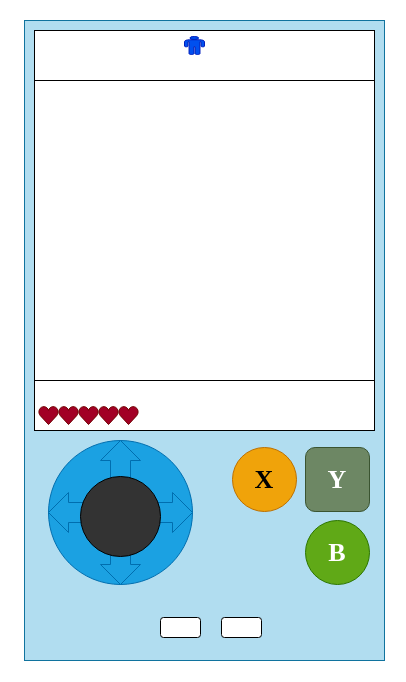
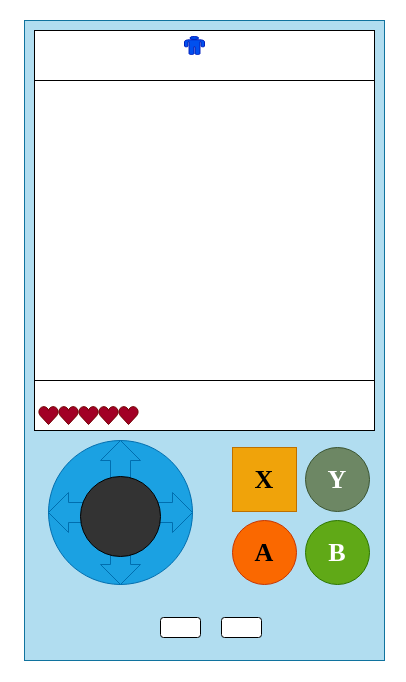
node "X": shape ellipse -> rectangle
node "Y": shape rounded rectangle -> ellipse
node "A": added
